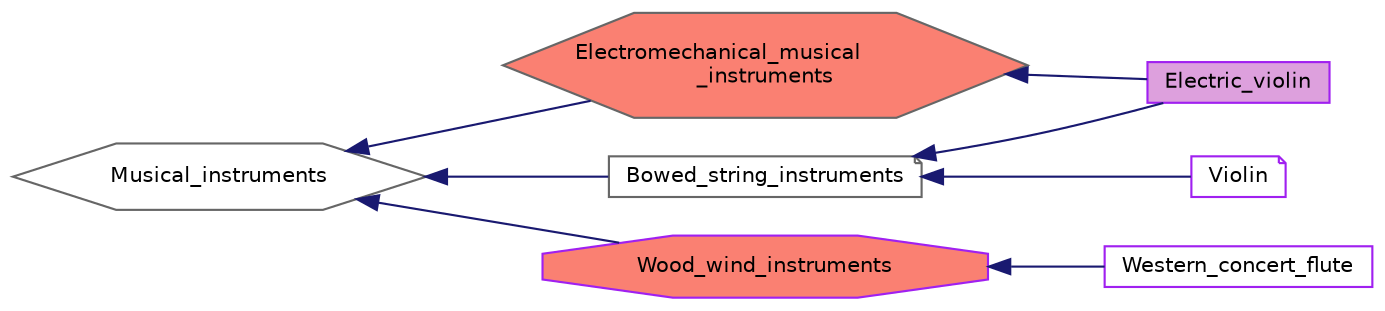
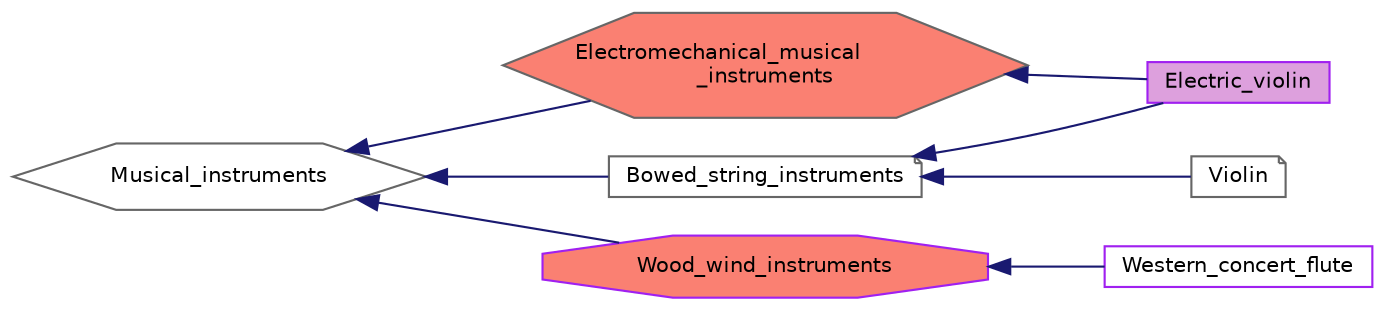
node "Violin": color purple -> gray40
